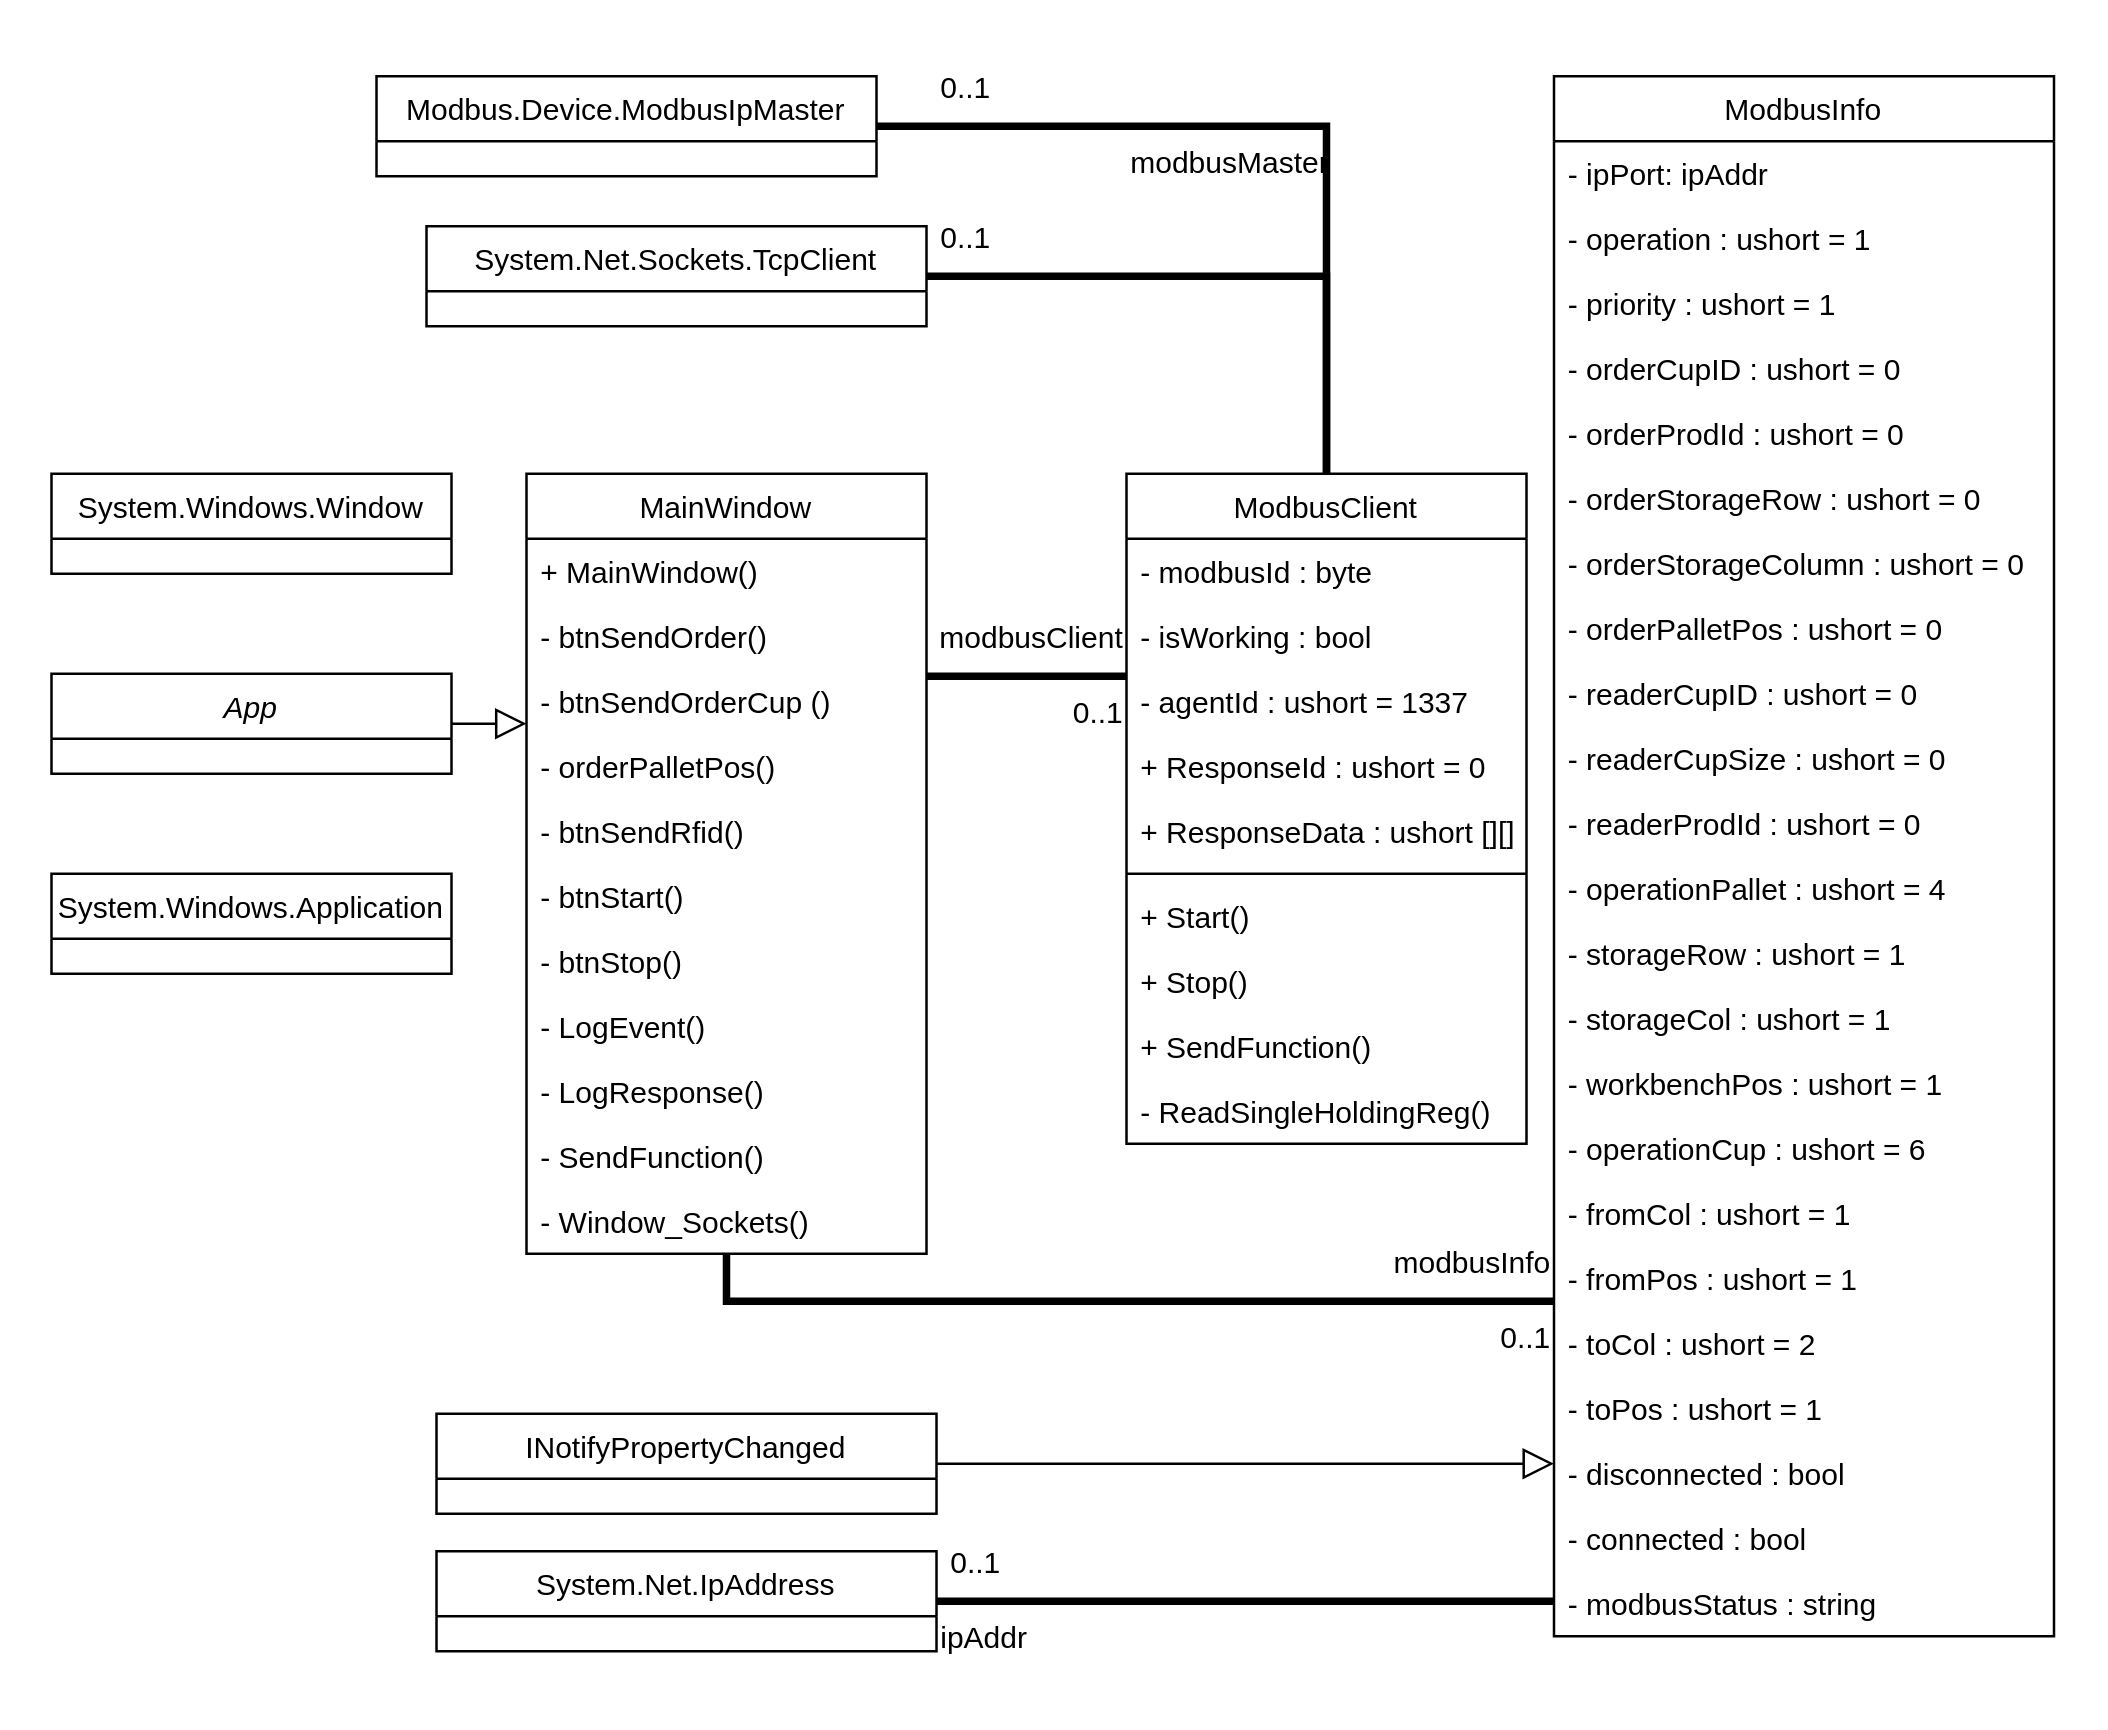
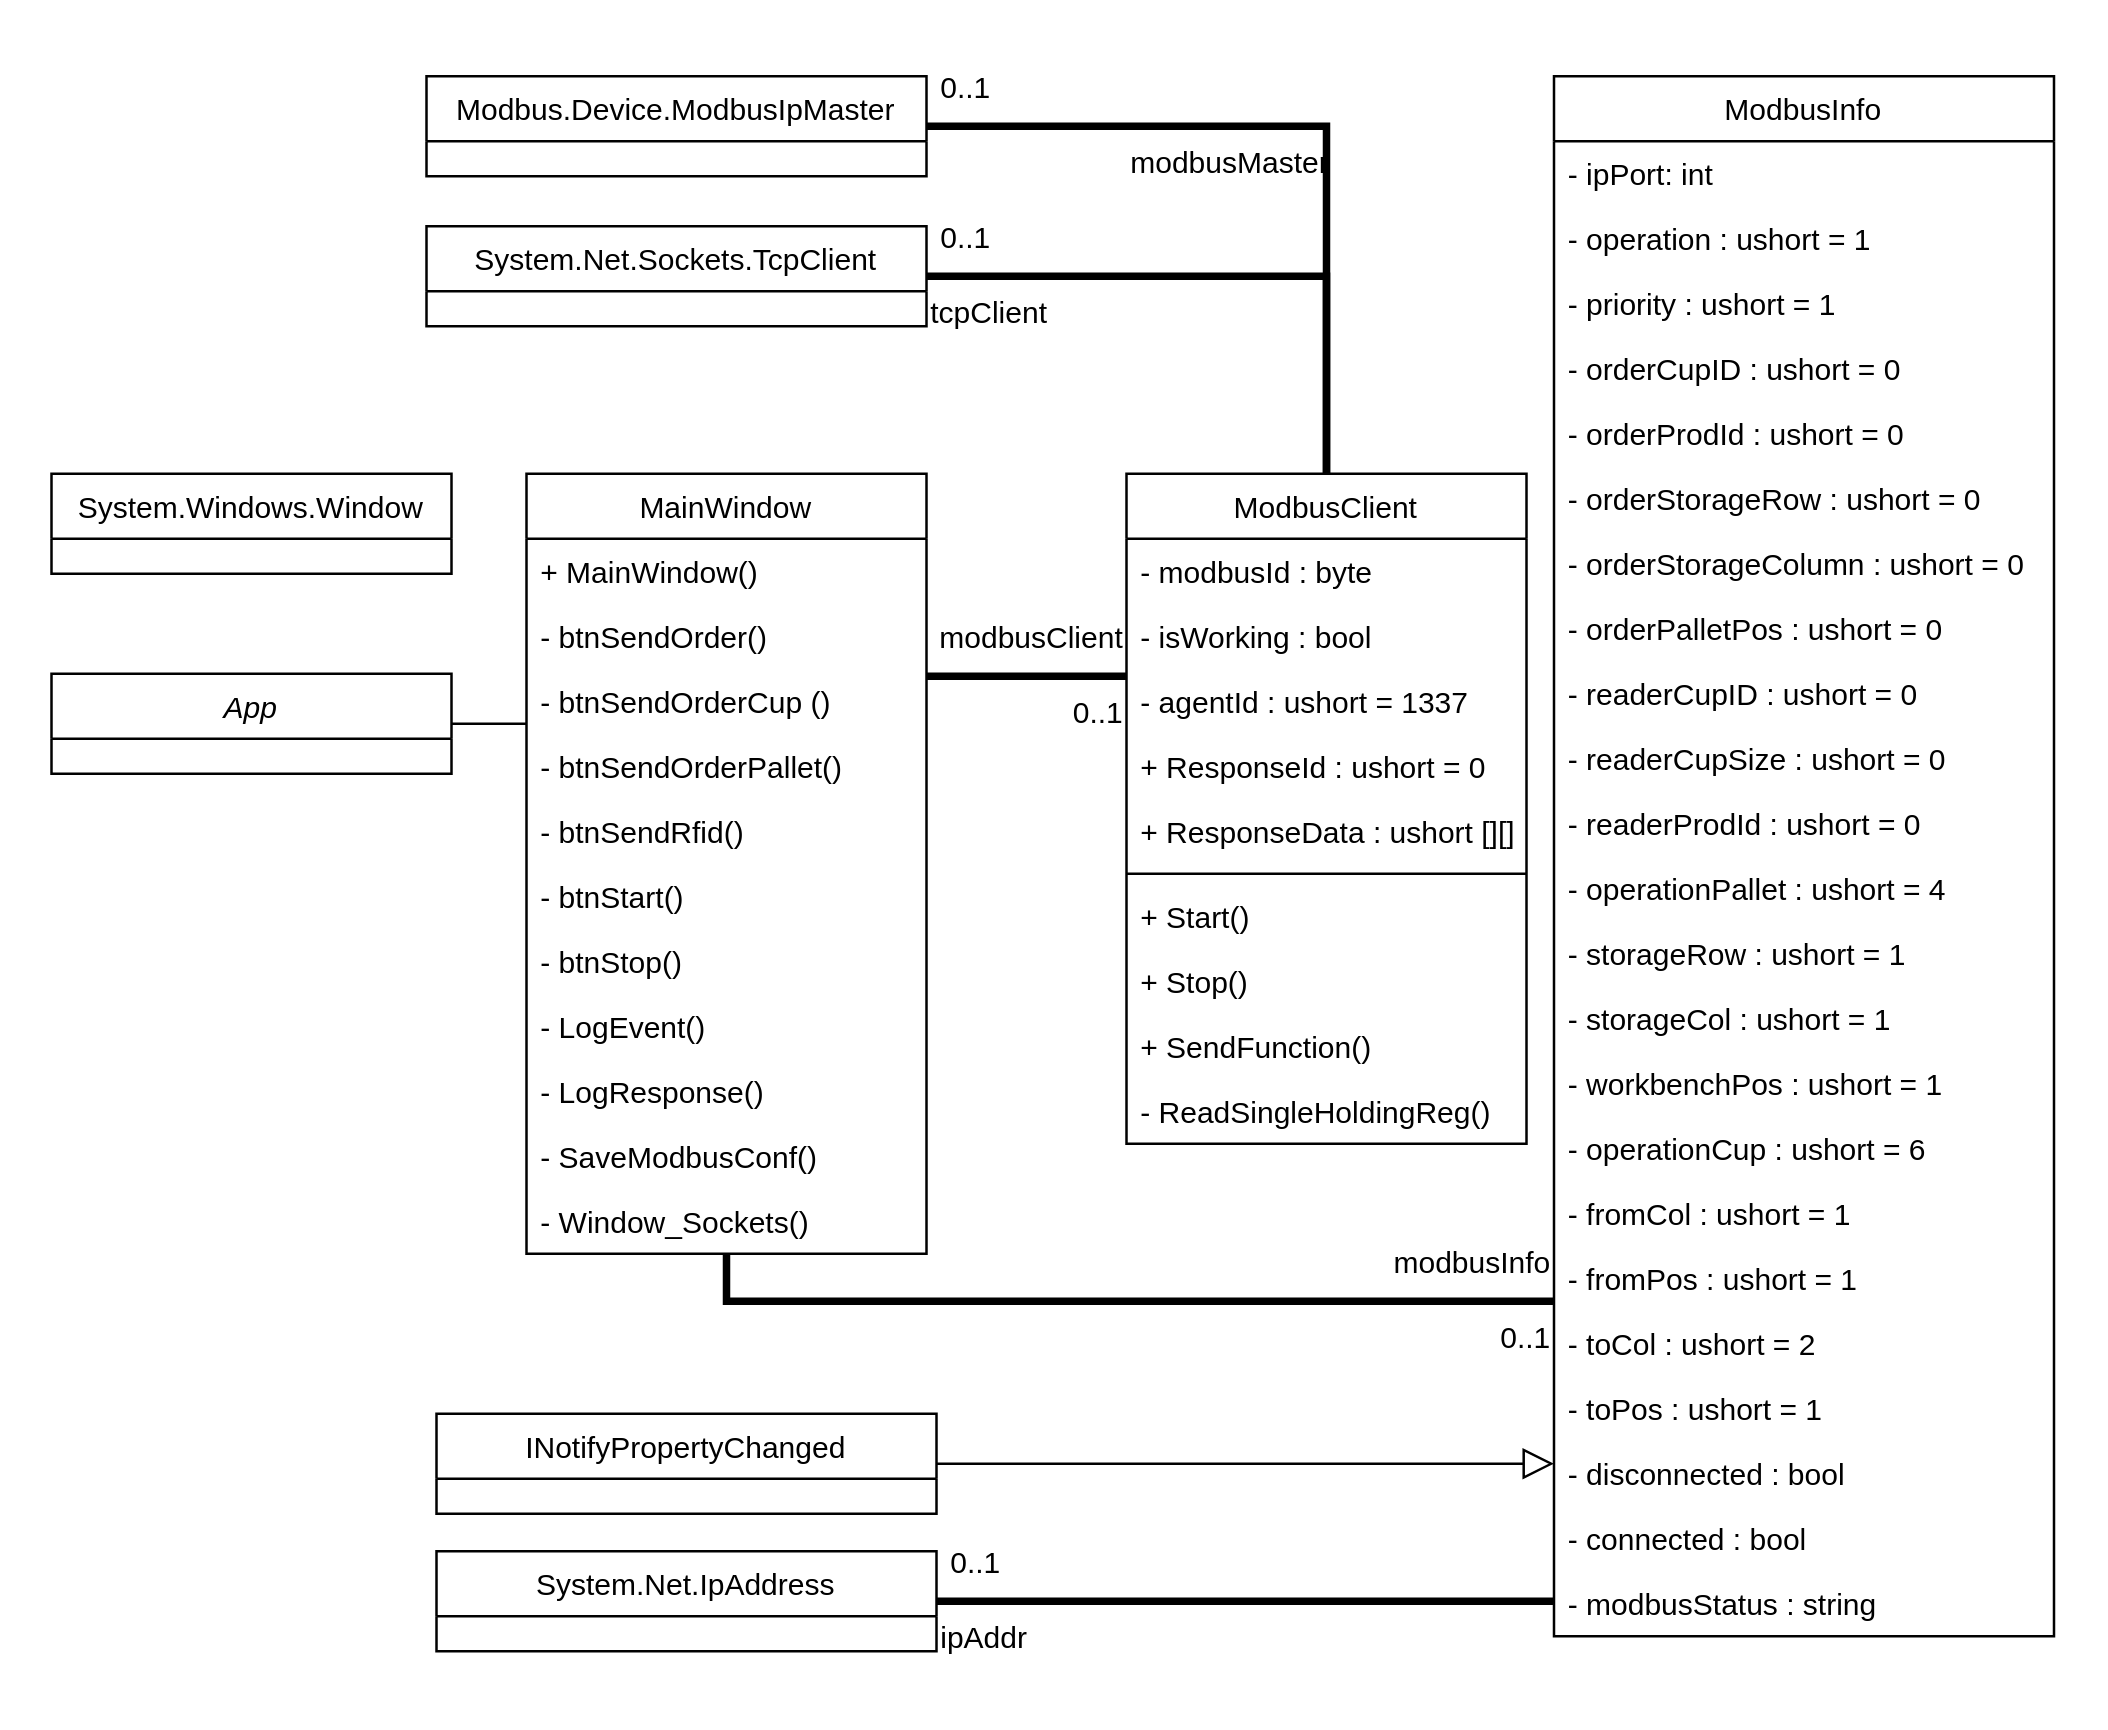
node "Modbus.Device.ModbusIpMaster": moved (626, 126) -> (676, 126)
node "- ipPort: ipAddr": label "- ipPort: ipAddr" -> "- ipPort: int"
node "tcpClient": added
edge "App" -> "MainWindow": arrowhead block -> none
node "- orderPalletPos()": label "- orderPalletPos()" -> "- btnSendOrderPallet()"
node "System.Windows.Application": removed
node "- SendFunction()": label "- SendFunction()" -> "- SaveModbusConf()"
